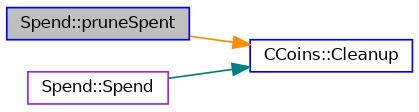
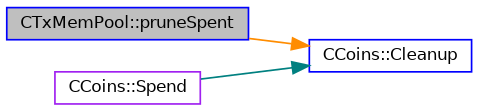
node "Spend::pruneSpent": label "Spend::pruneSpent" -> "CTxMemPool::pruneSpent"
node "Spend::Spend": label "Spend::Spend" -> "CCoins::Spend"
